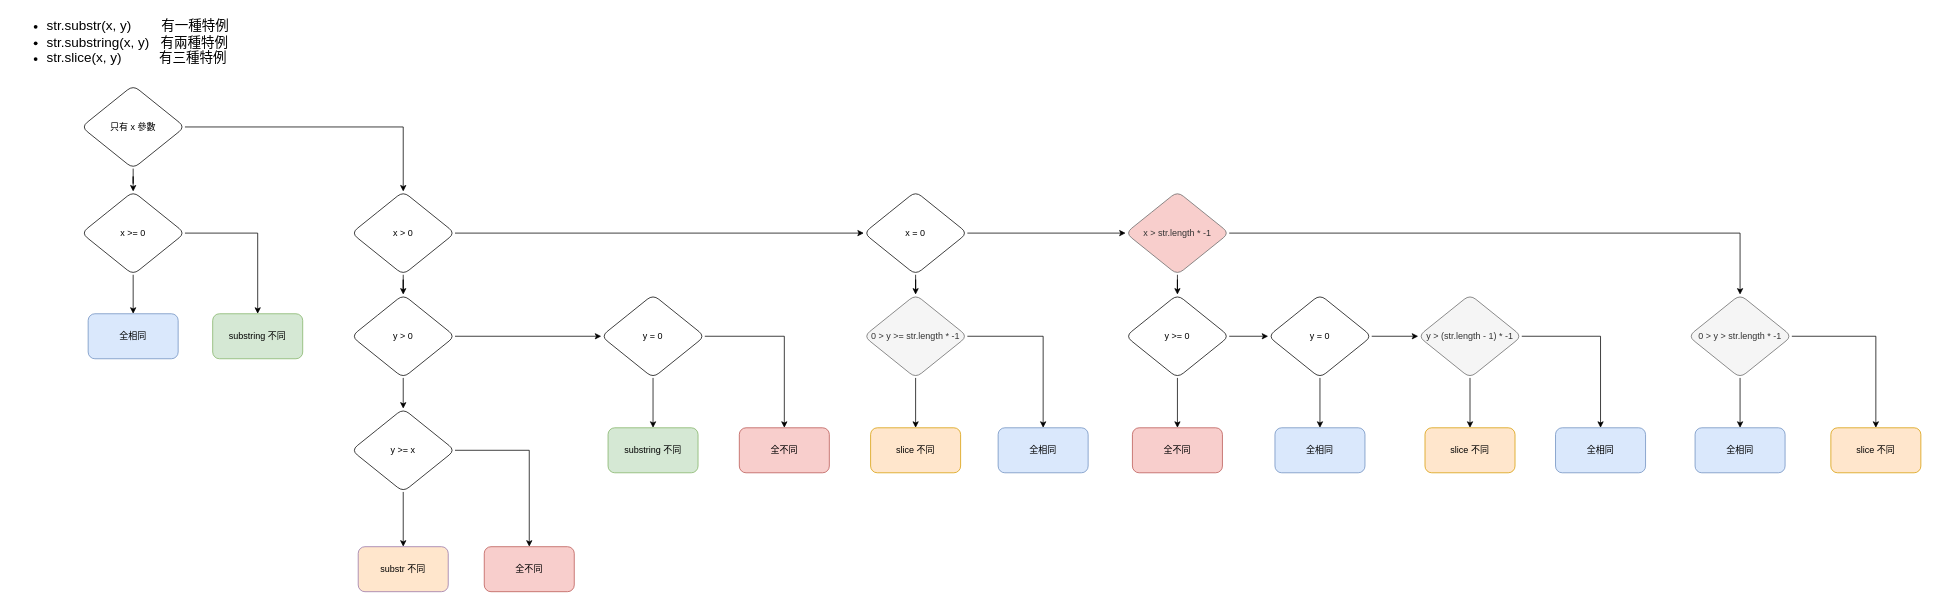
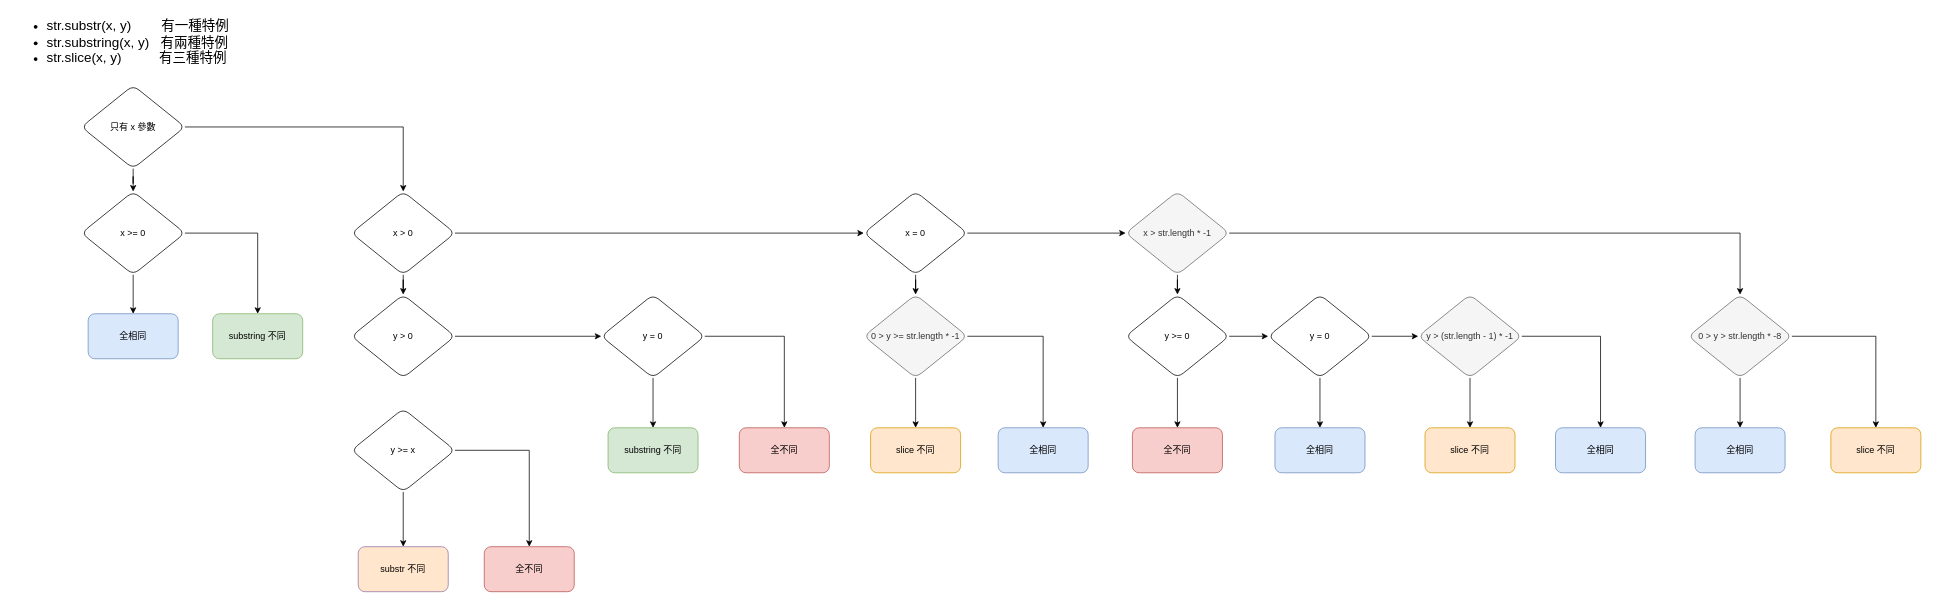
node "x > str.length * -1": fillcolor #f8cecc -> #f5f5f5
node "0 > y > str.length * -1": label "0 > y > str.length * -1" -> "0 > y > str.length * -8"
edge "y > 0" -> "y >= x": removed
